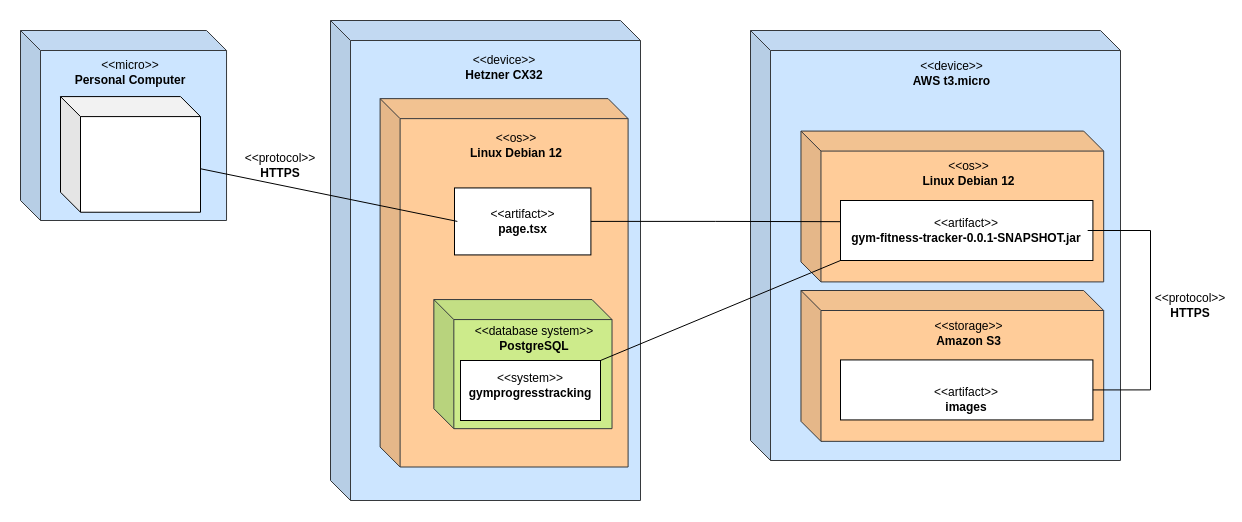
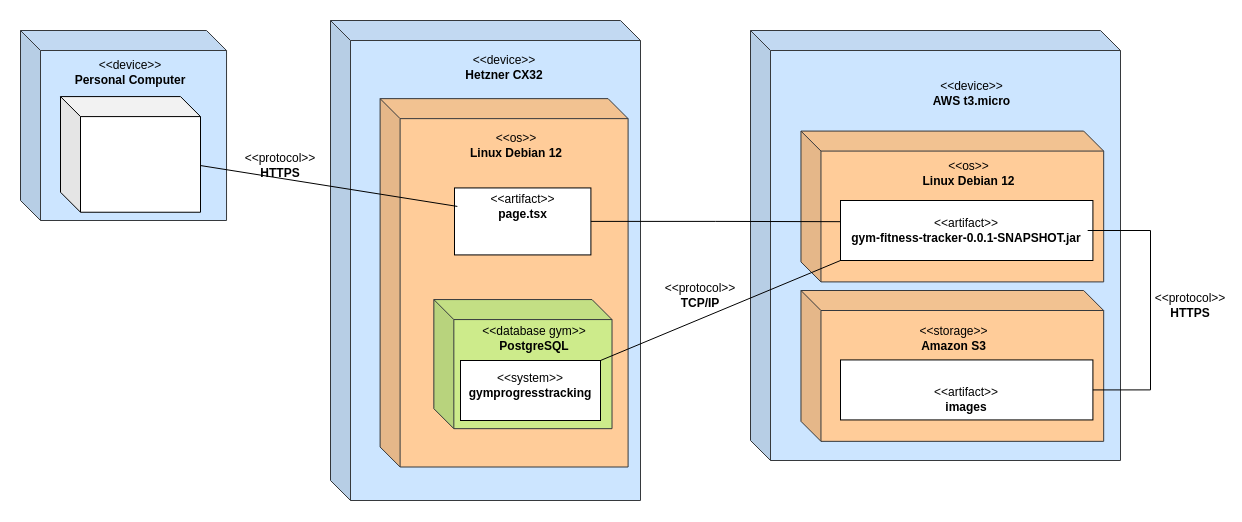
node "<<micro>> Personal Computer": label "<<micro>> Personal Computer" -> "<<device>> Personal Computer"
node "<<device>> AWS t3.micro": moved (952, 73) -> (972, 93)
node "<<artifact>> page.tsx": moved (523, 221) -> (523, 206)
node "<<protocol>> TCP/IP": added
node "<<storage>> Amazon S3": moved (969, 333) -> (954, 338)
node "<<database system>> PostgreSQL": label "<<database system>> PostgreSQL" -> "<<database gym>> PostgreSQL"
